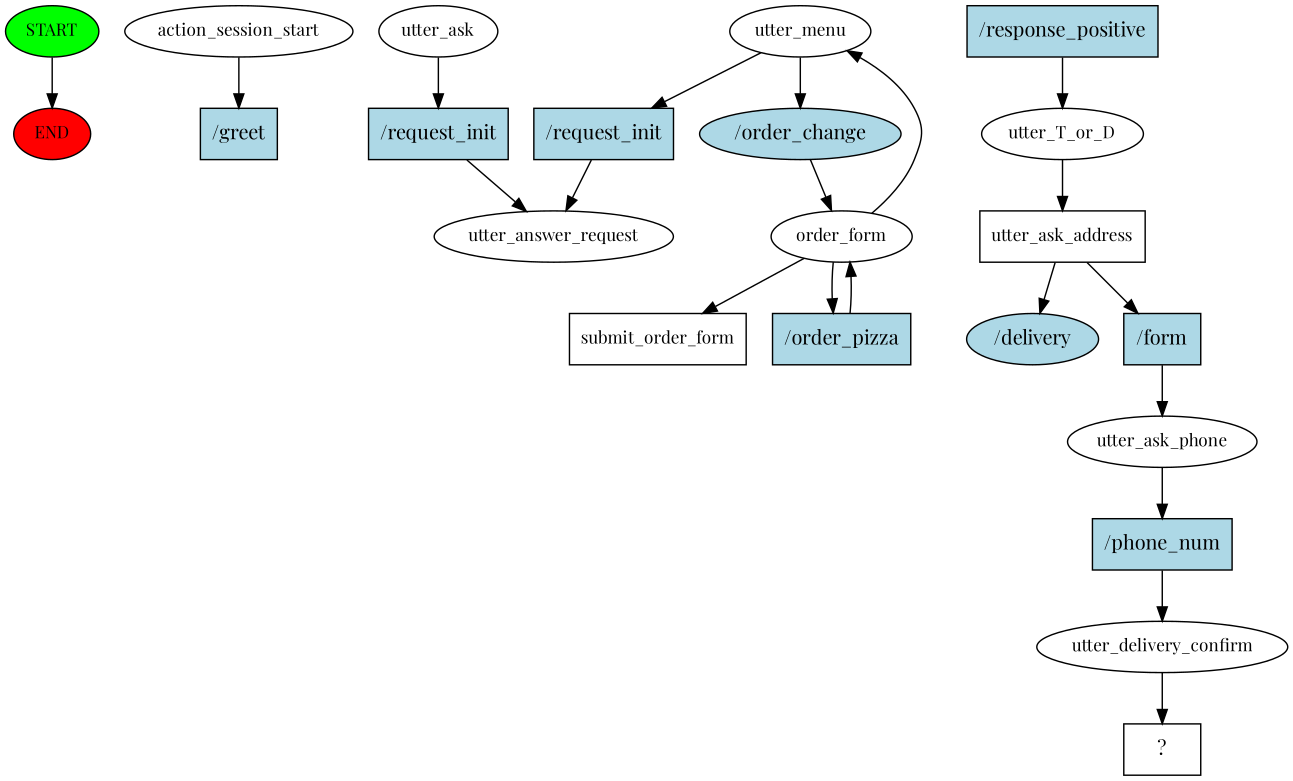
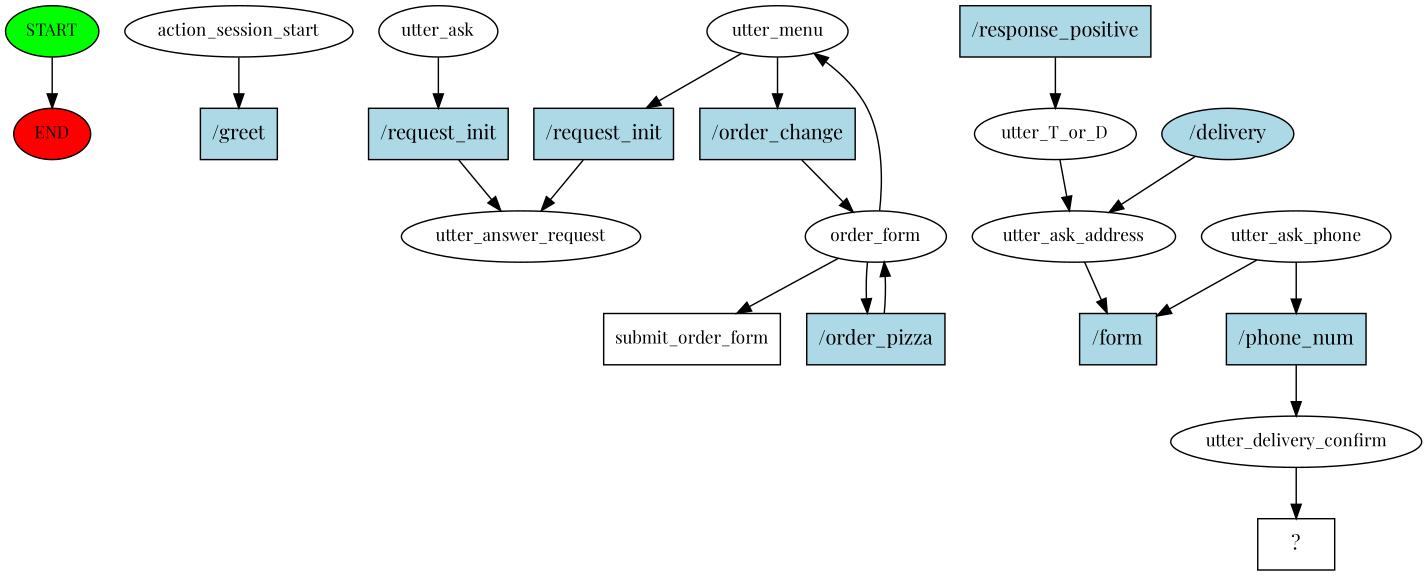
node "/order_change": shape ellipse -> box
node "utter_ask_address": shape box -> ellipse
edge "utter_ask_address" -> "/delivery": reversed
edge "/form" -> "utter_ask_phone": reversed
